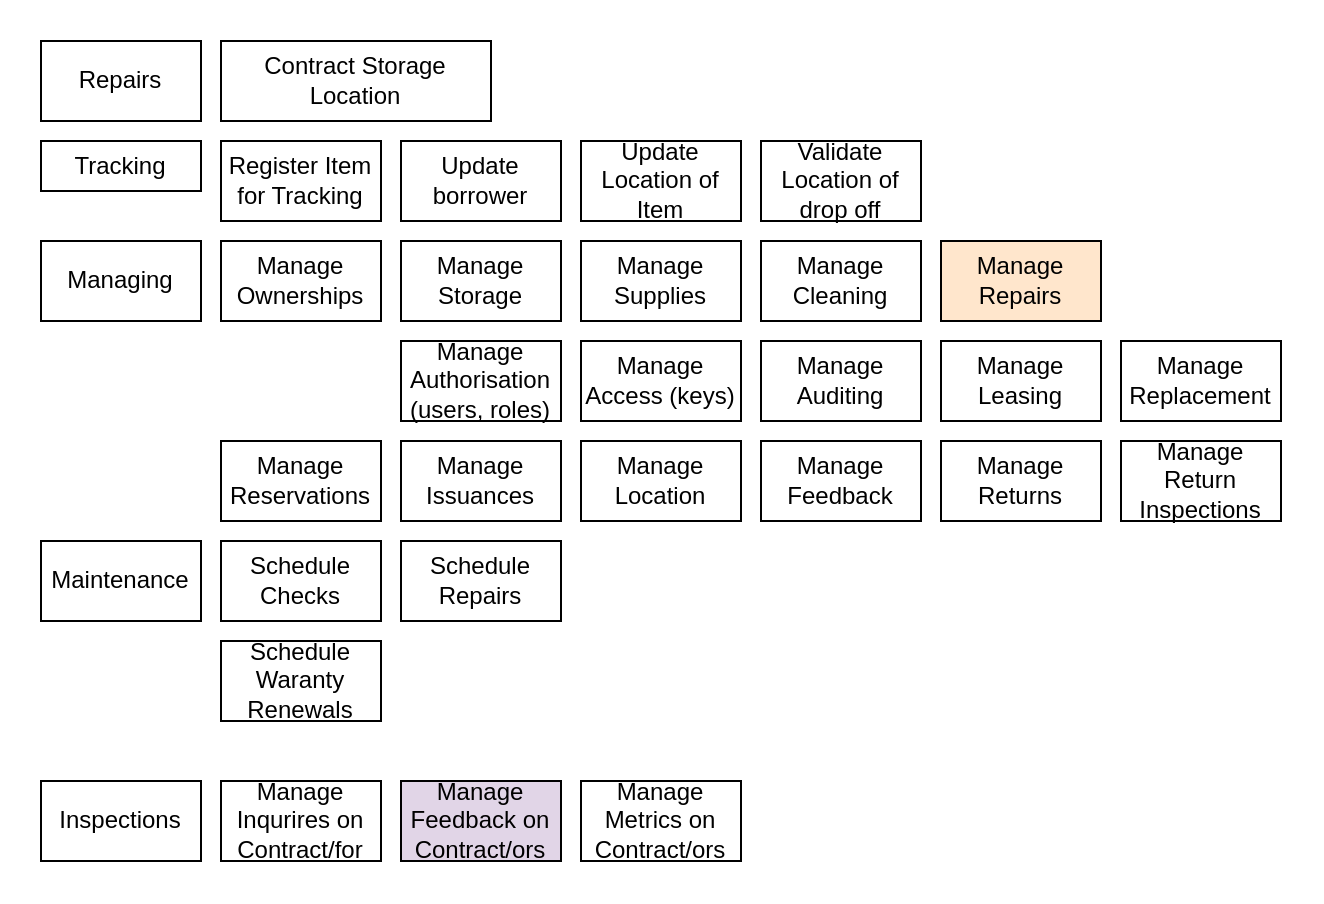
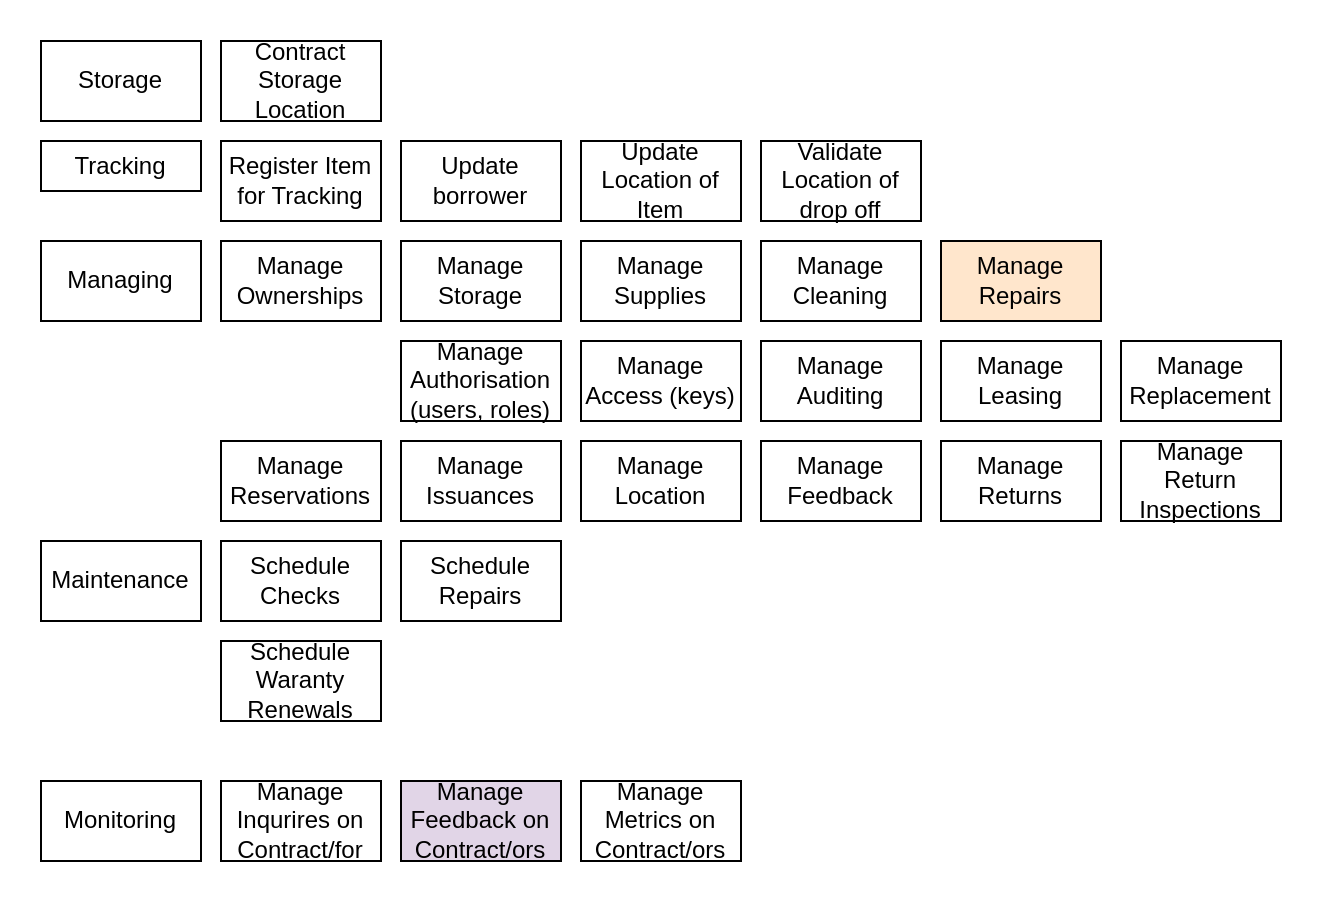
node "Repairs": label "Repairs" -> "Storage"
node "Contract Storage Location": size 270x80 -> 160x80
node "Inspections": label "Inspections" -> "Monitoring"
